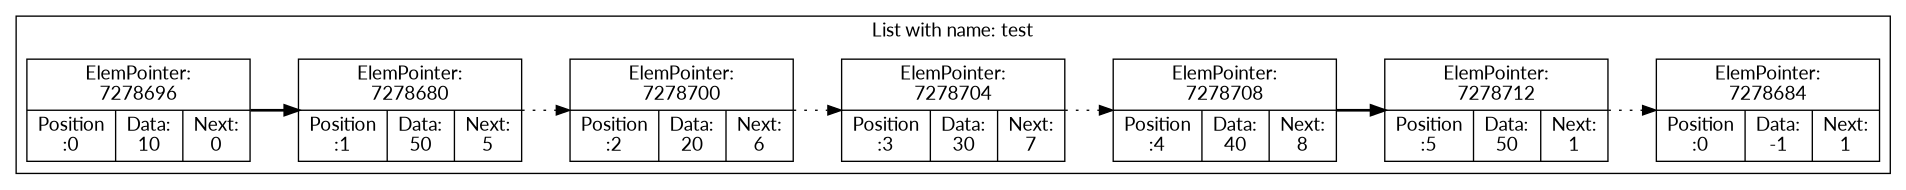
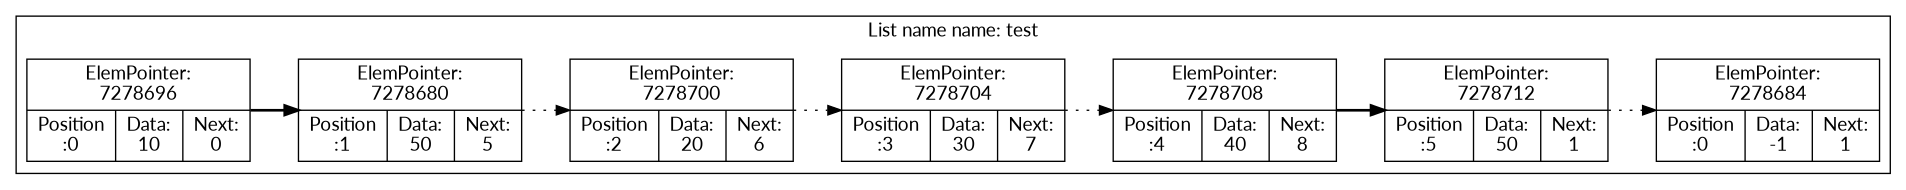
cluster "List with name: test": label "List with name: test" -> "List name name: test"
